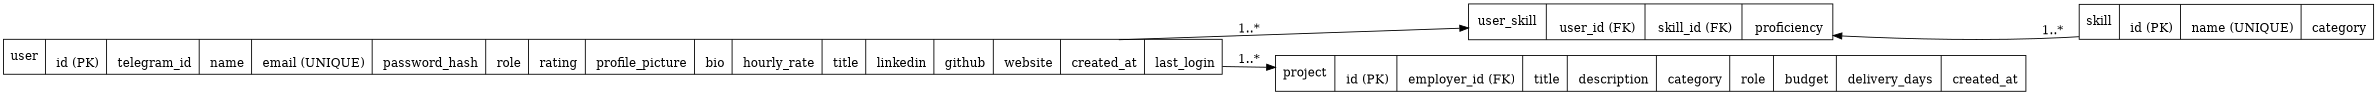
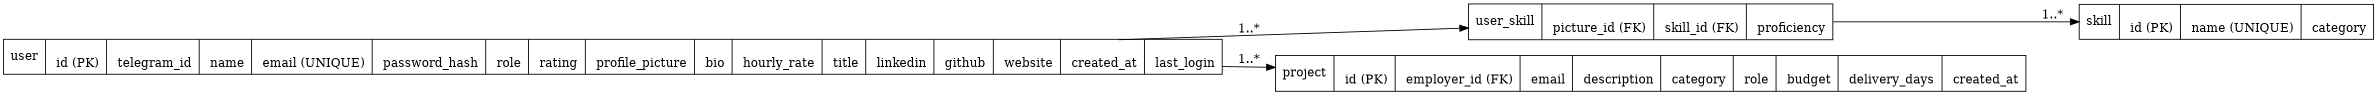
node "user_skill": text "user_id (FK)" -> "picture_id (FK)"
edge "skill" -> "user_skill": reversed
node "project": text "title" -> "email"
